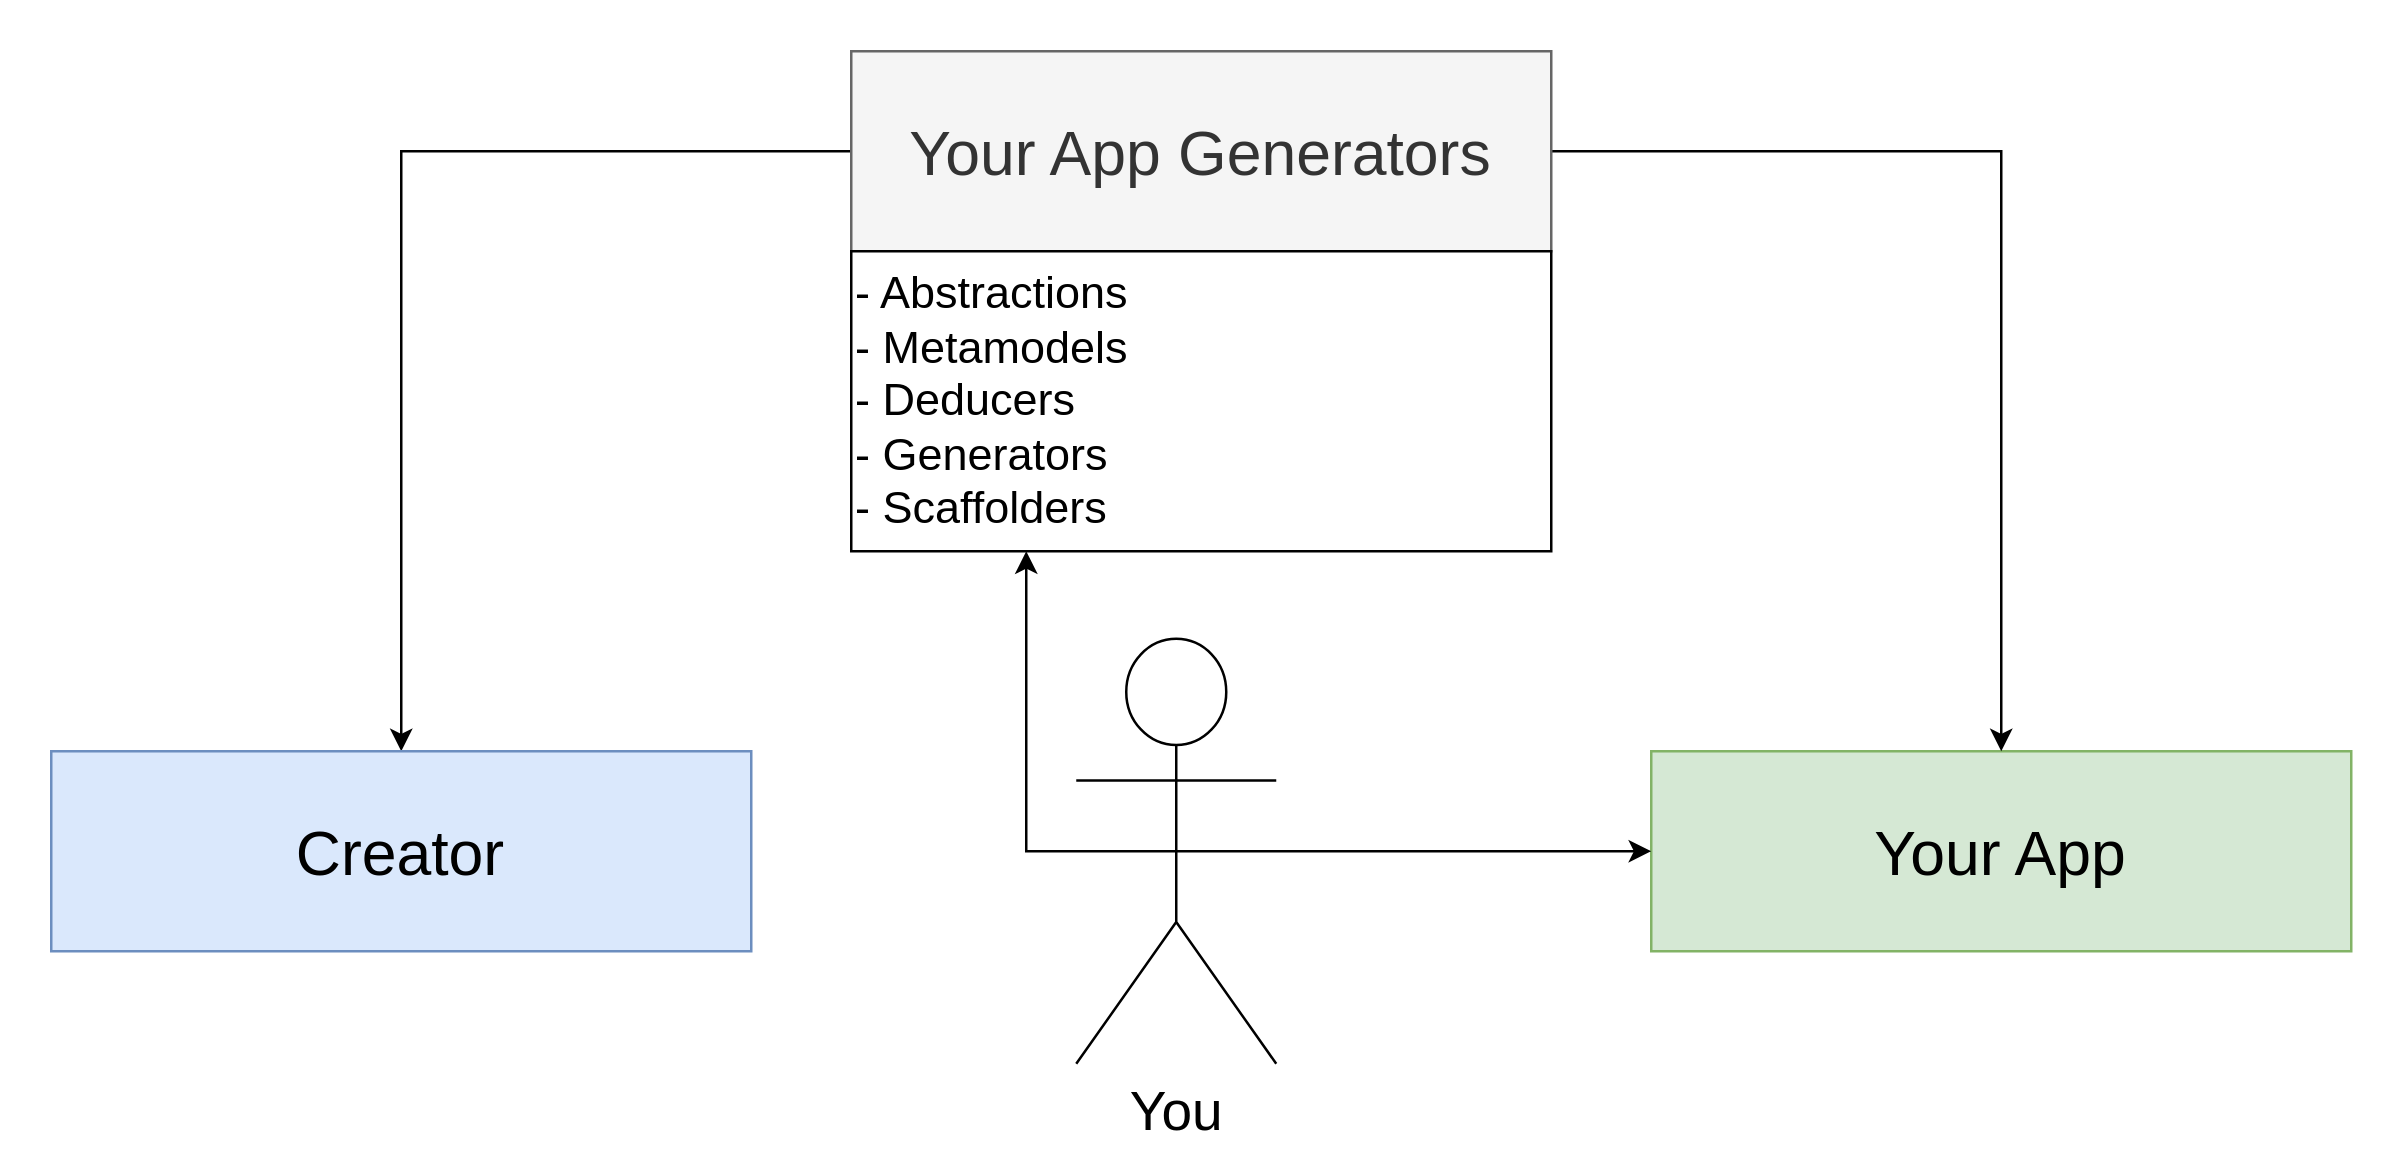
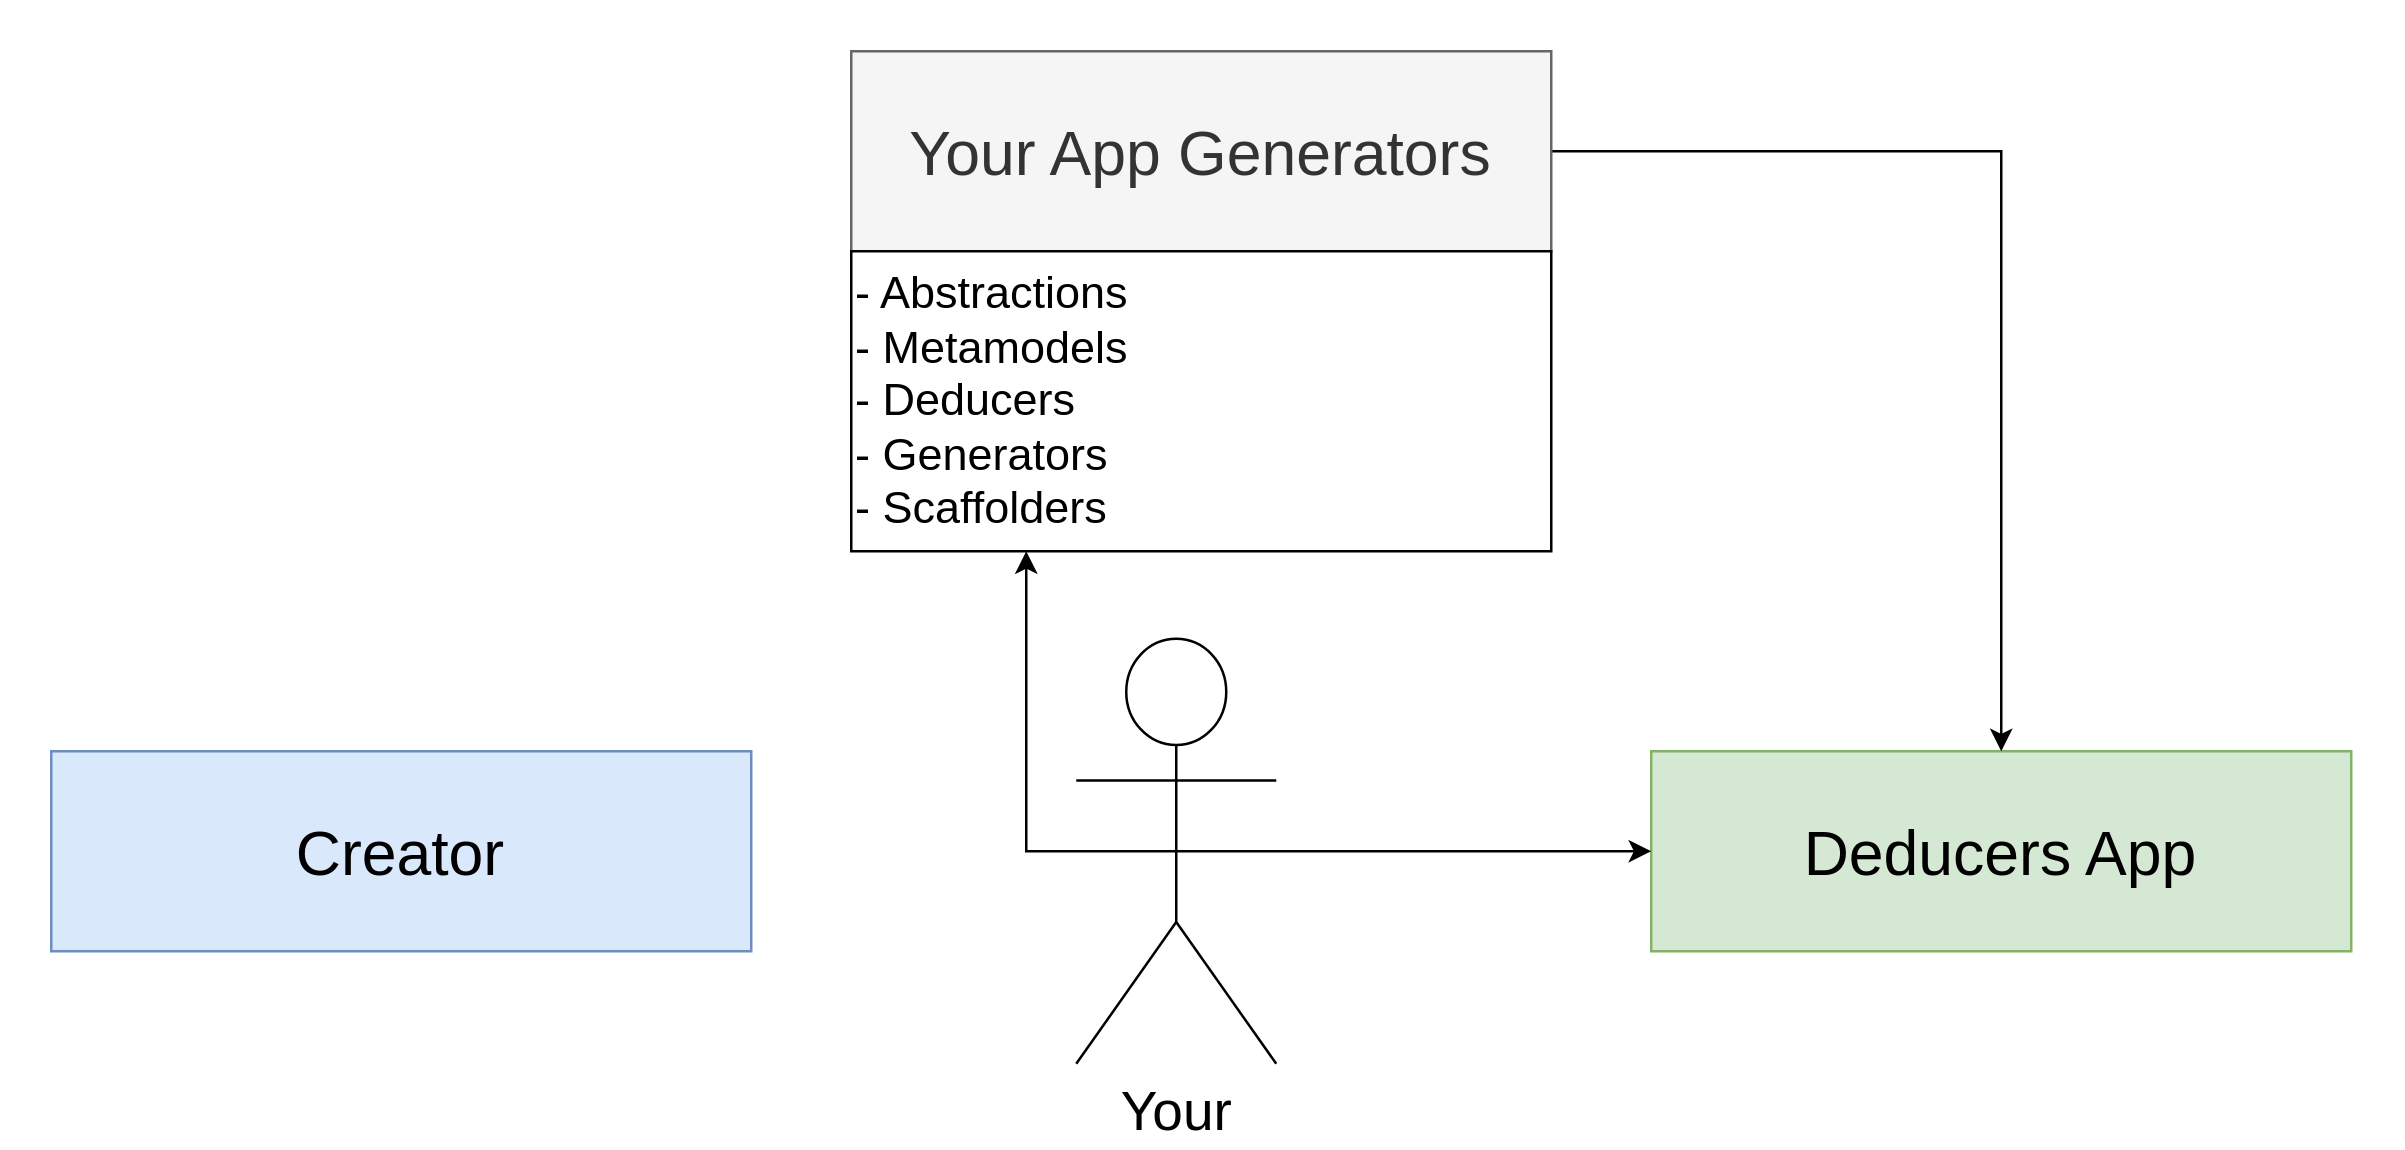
edge "Your App Generators" -> "Creator": removed
node "Your App": label "Your App" -> "Deducers App"
node "You": label "You" -> "Your"
